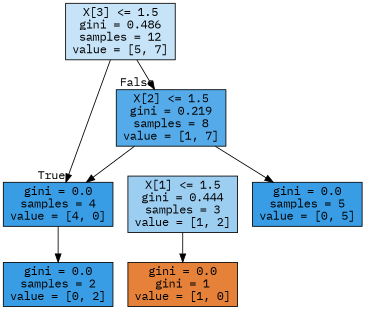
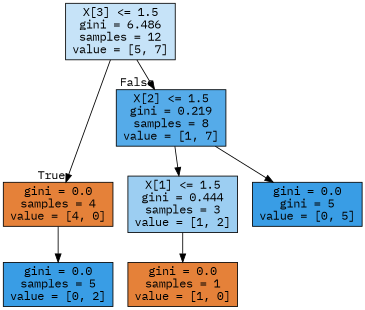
node "X[3] <= 1.5 gini = 0.486 samples = 12 value = [5, 7]": label "X[3] <= 1.5 gini = 0.486 samples = 12 value = [5, 7]" -> "X[3] <= 1.5 gini = 6.486 samples = 12 value = [5, 7]"
edge "X[2] <= 1.5 gini = 0.219 samples = 8 value = [1, 7]" -> "gini = 0.0 samples = 4 value = [4, 0]": now "X[2] <= 1.5 gini = 0.219 samples = 8 value = [1, 7]" -> "X[1] <= 1.5 gini = 0.444 samples = 3 value = [1, 2]"
node "gini = 0.0 samples = 4 value = [4, 0]": fillcolor #399de5 -> #e58139
node "gini = 0.0 samples = 5 value = [0, 5]": label "gini = 0.0 samples = 5 value = [0, 5]" -> "gini = 0.0 gini = 5 value = [0, 5]"
node "gini = 0.0 samples = 2 value = [0, 2]": label "gini = 0.0 samples = 2 value = [0, 2]" -> "gini = 0.0 samples = 5 value = [0, 2]"
node "gini = 0.0 gini = 1 value = [1, 0]": label "gini = 0.0 gini = 1 value = [1, 0]" -> "gini = 0.0 samples = 1 value = [1, 0]"
